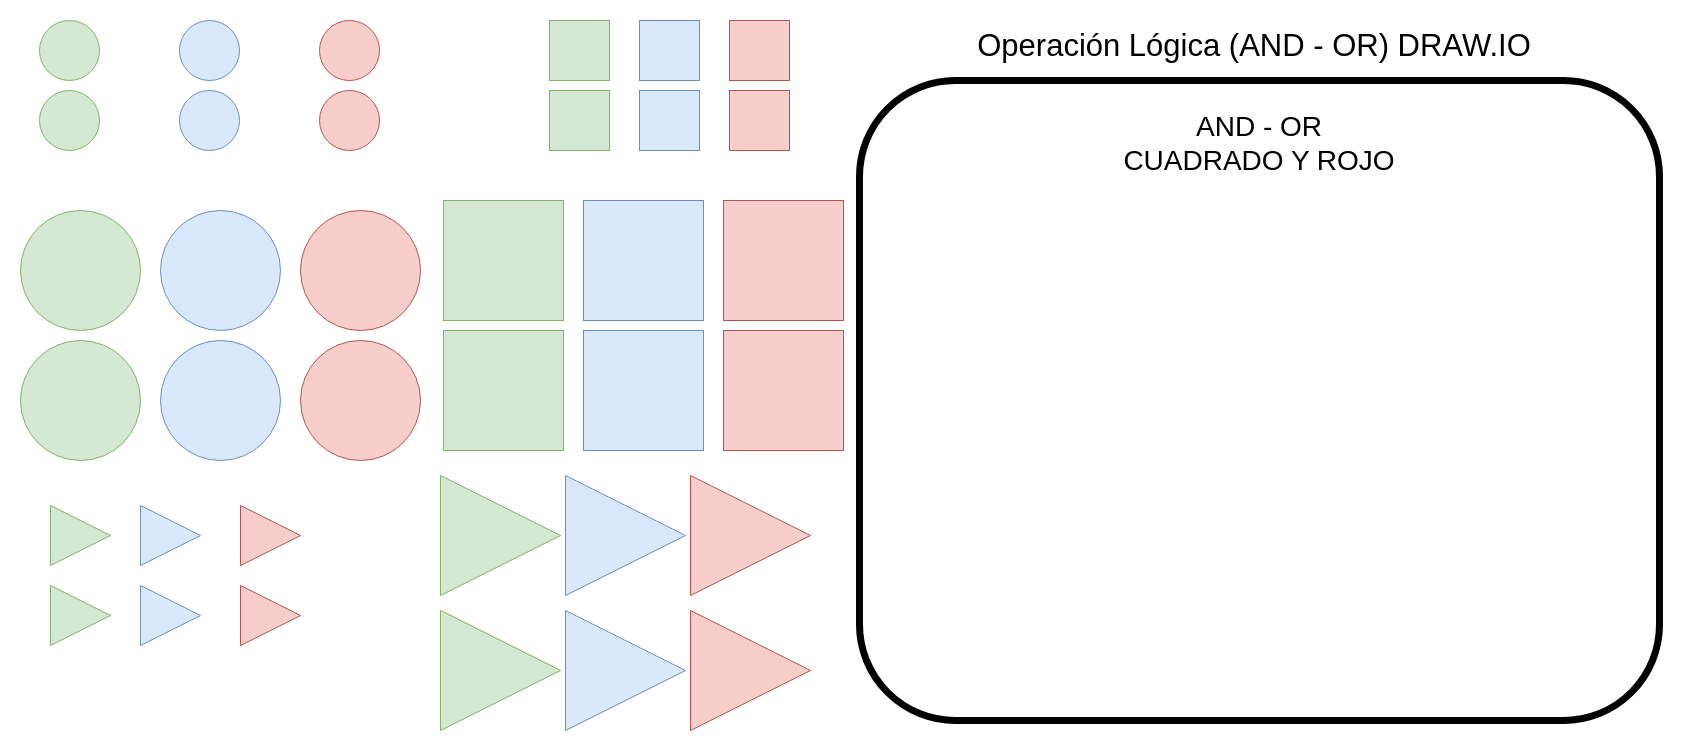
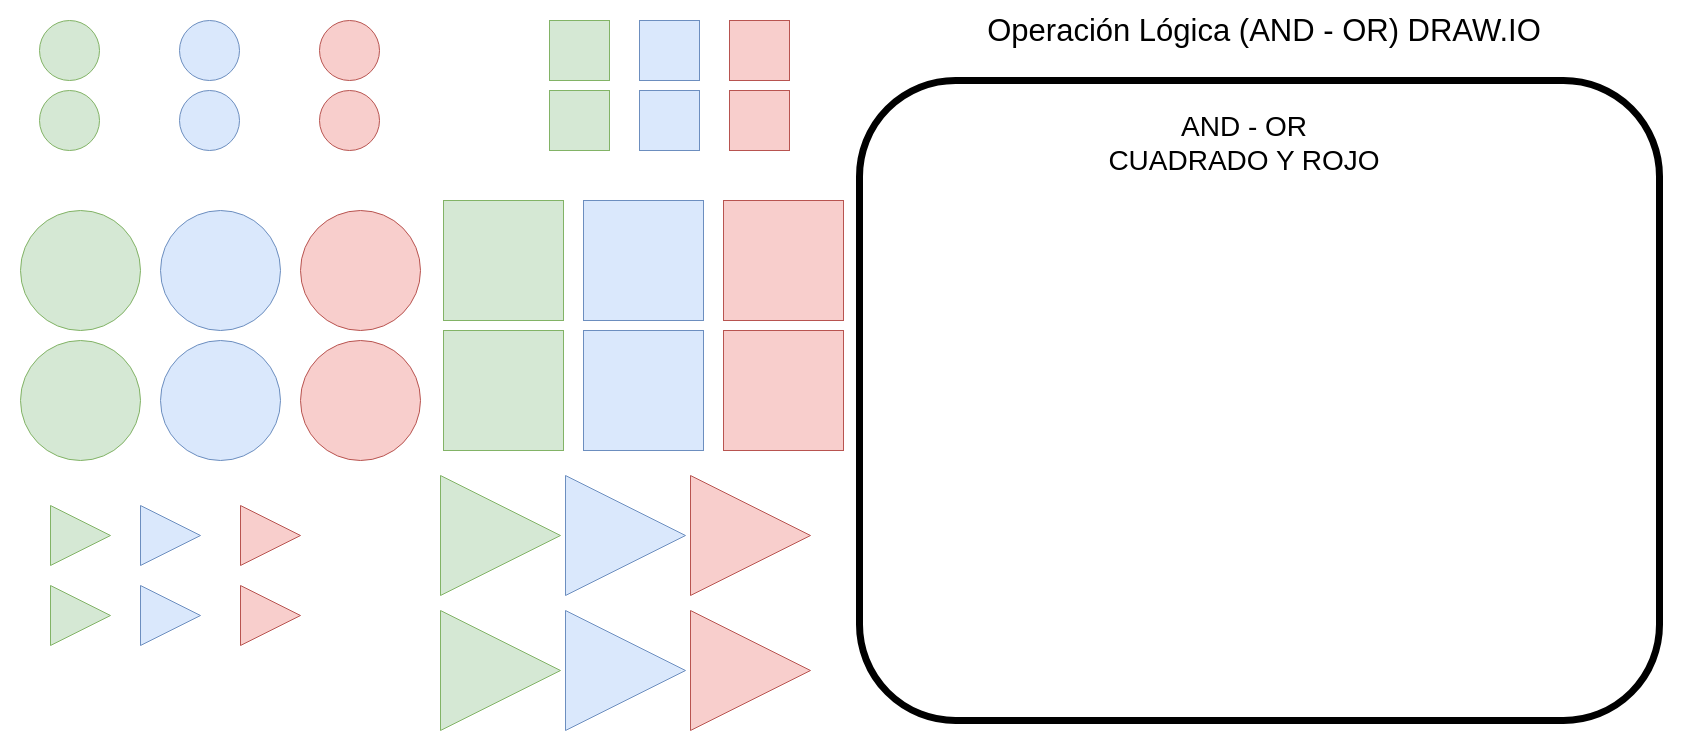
node "Operación Lógica (AND - OR) DRAW.IO": moved (1255, 46) -> (1265, 31)
node "AND - OR CUADRADO Y ROJO": moved (1260, 143) -> (1245, 143)
